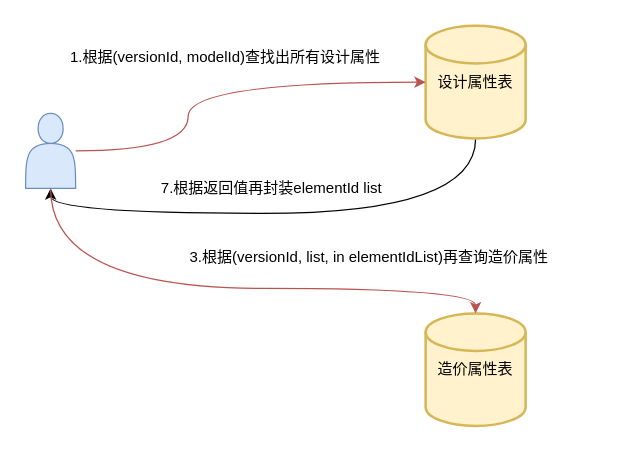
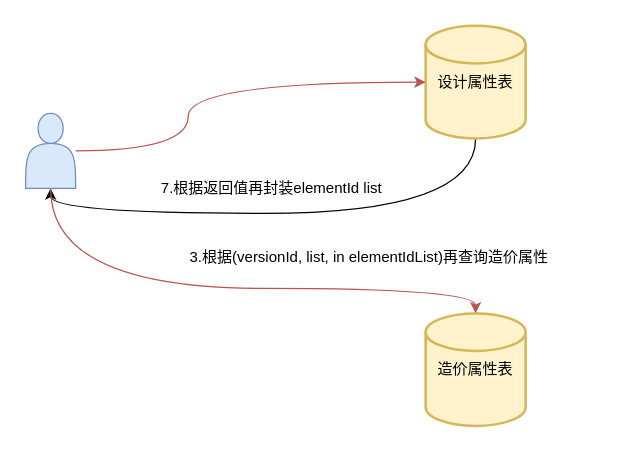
node "1.根据(versionId, modelId)查找出所有设计属性": removed
